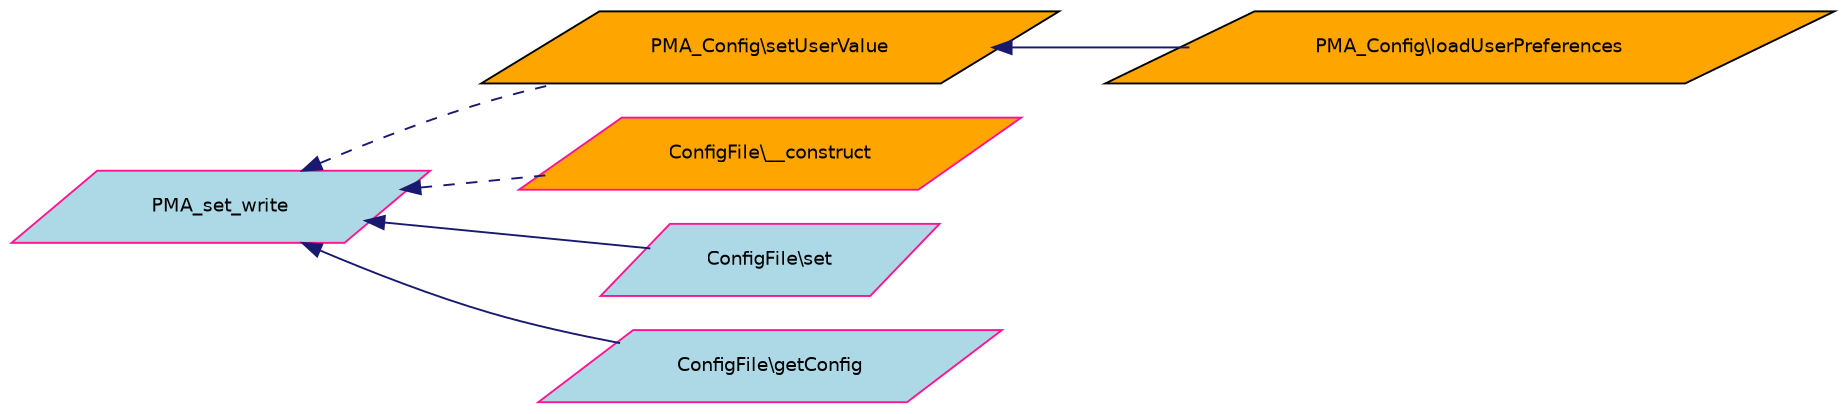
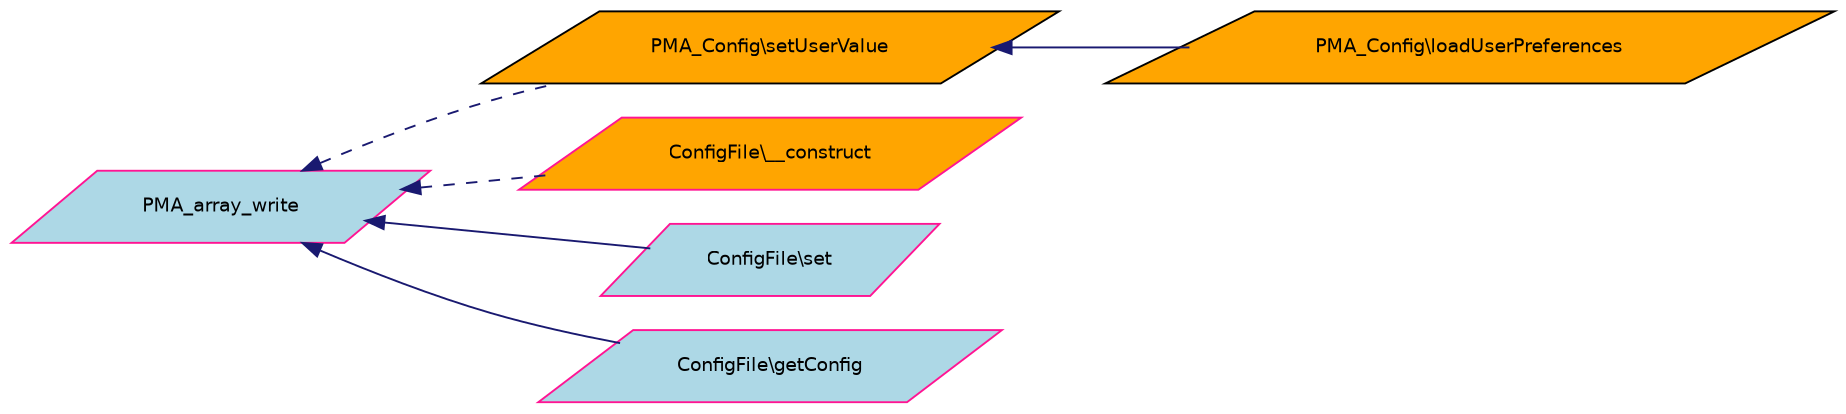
node "PMA_set_write": label "PMA_set_write" -> "PMA_array_write"
